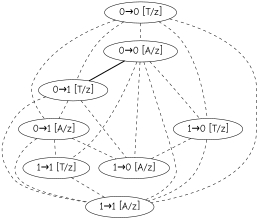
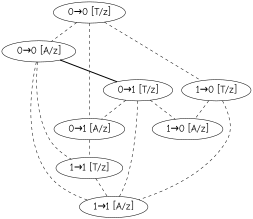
edge "0→0 [T/z]" -- "0→1 [T/z]": removed
edge "0→0 [A/z]" -- "1→0 [T/z]": removed
edge "0→0 [A/z]" -- "1→0 [A/z]": removed
edge "0→0 [T/z]" -- "1→1 [A/z]": removed
edge "0→1 [A/z]" -- "1→0 [A/z]": removed
edge "0→1 [A/z]" -- "1→1 [A/z]": removed
